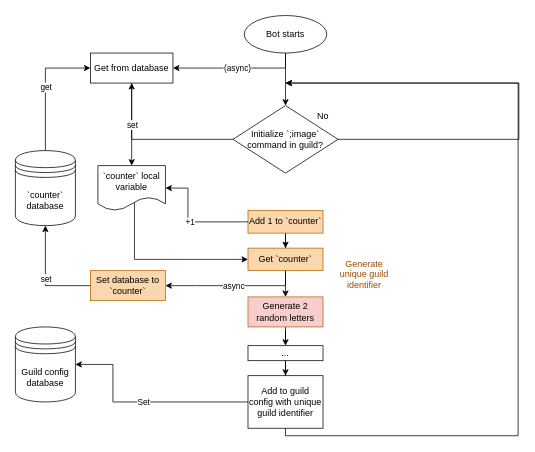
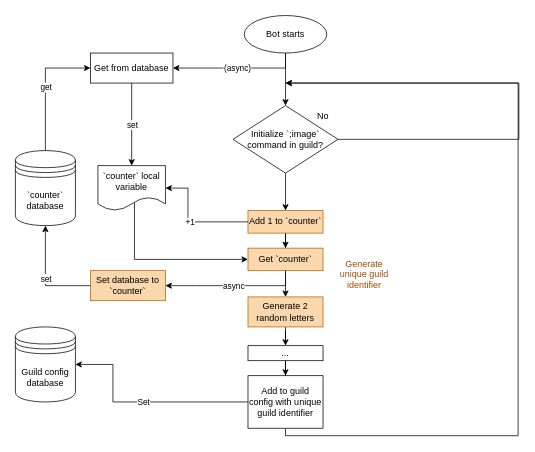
edge "Initialize `;image` command in guild?" -> "Get from database": now "Initialize `;image` command in guild?" -> "Add 1 to `counter`"
node "Generate 2 random letters": fillcolor #f8cecc -> #fad7ac
